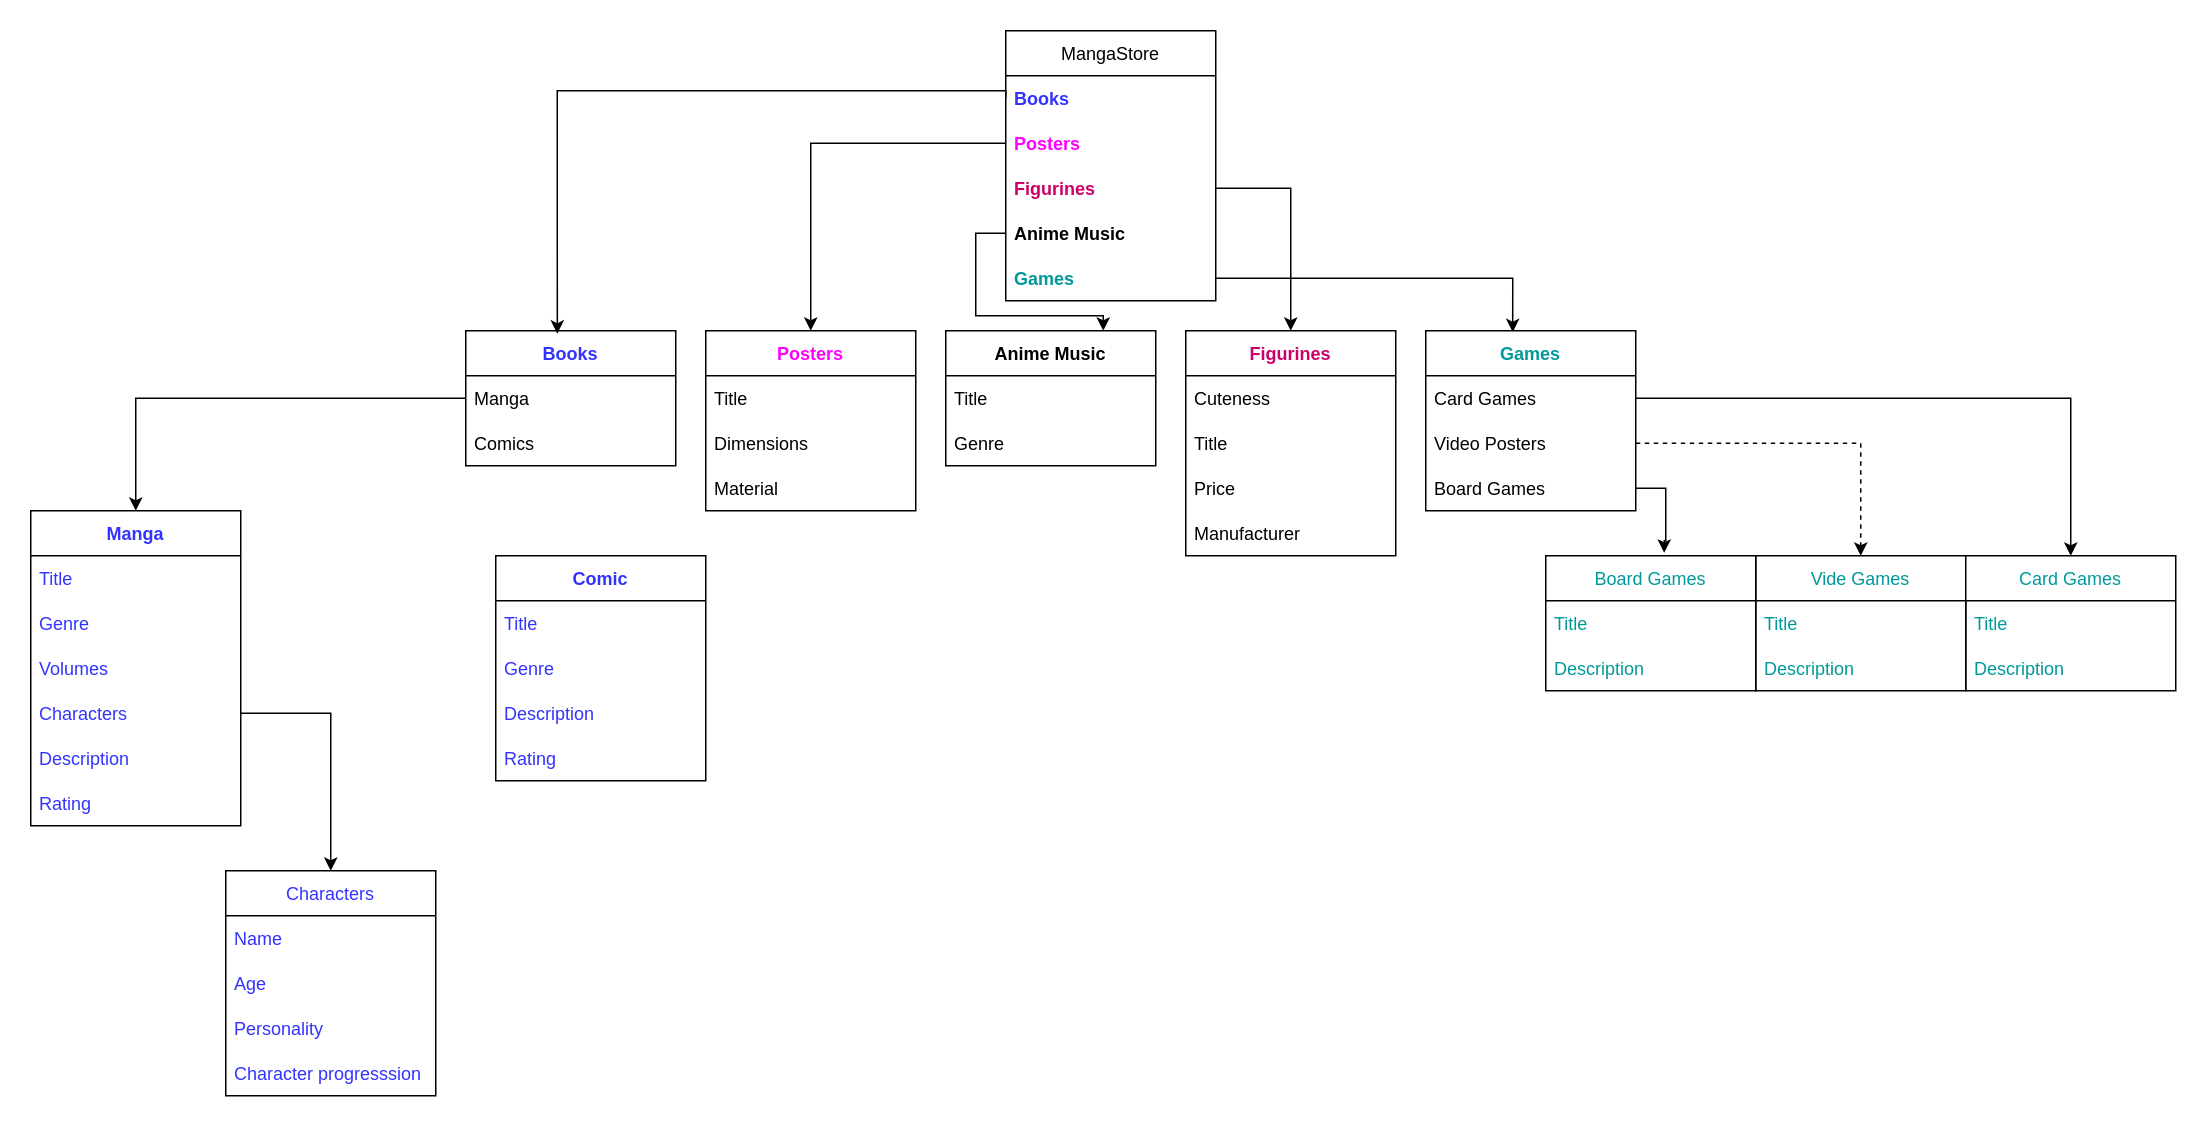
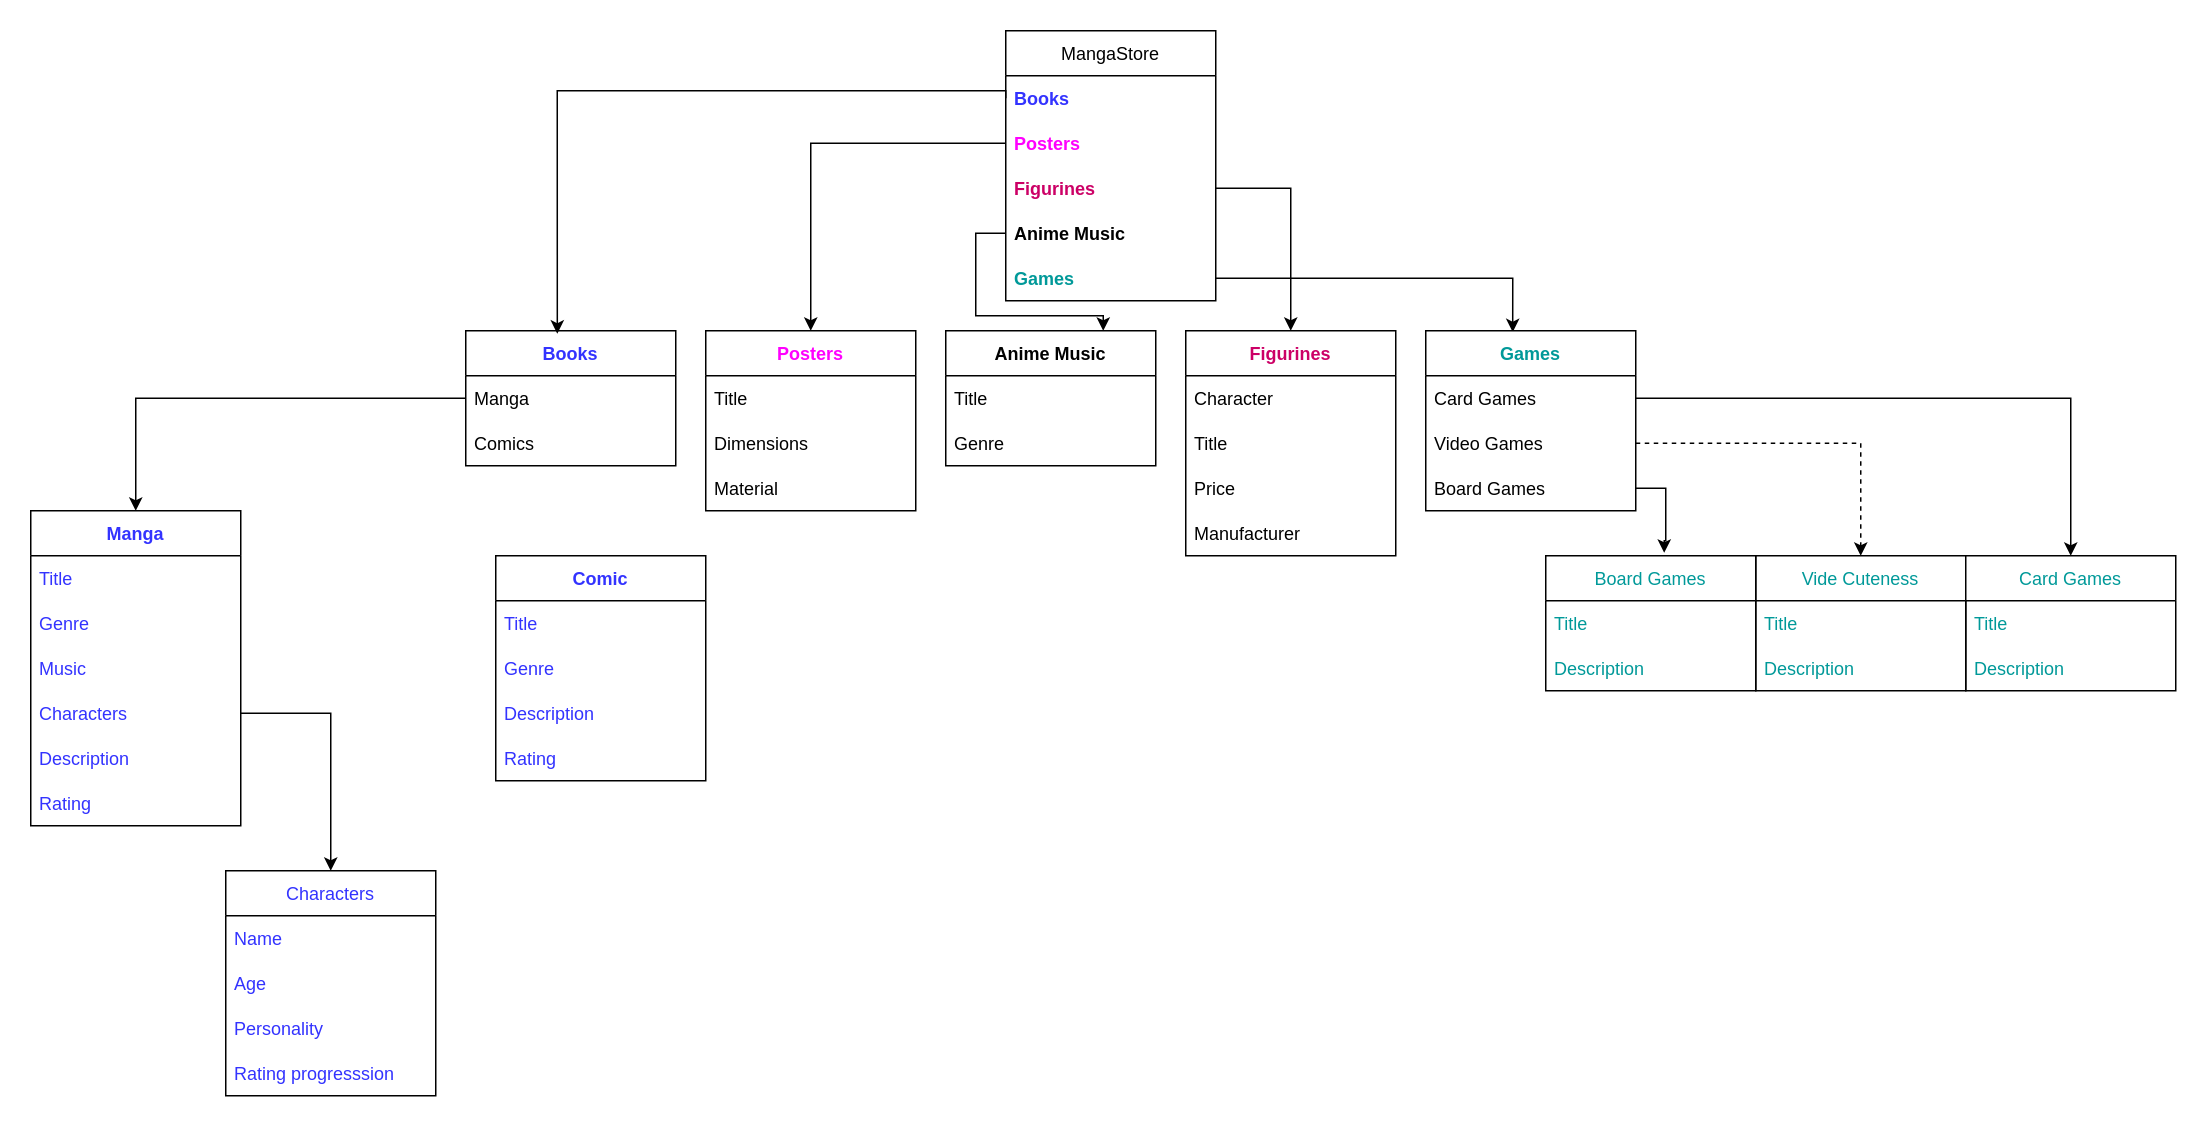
node "Cuteness": label "Cuteness" -> "Character"
node "Video Posters": label "Video Posters" -> "Video Games"
node "Vide Games": label "Vide Games" -> "Vide Cuteness"
node "Volumes": label "Volumes" -> "Music"
node "Character progresssion": label "Character progresssion" -> "Rating progresssion"
